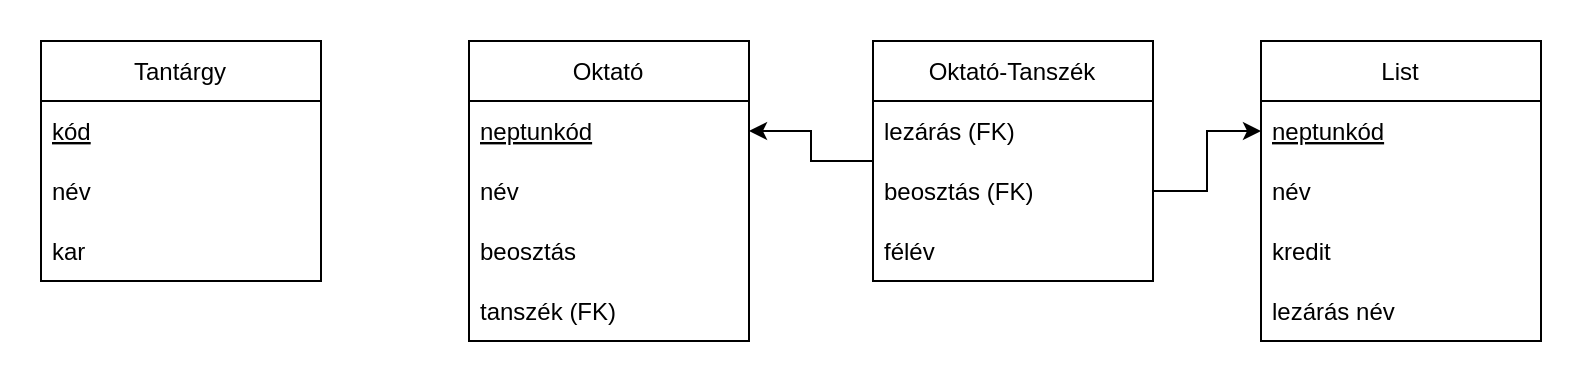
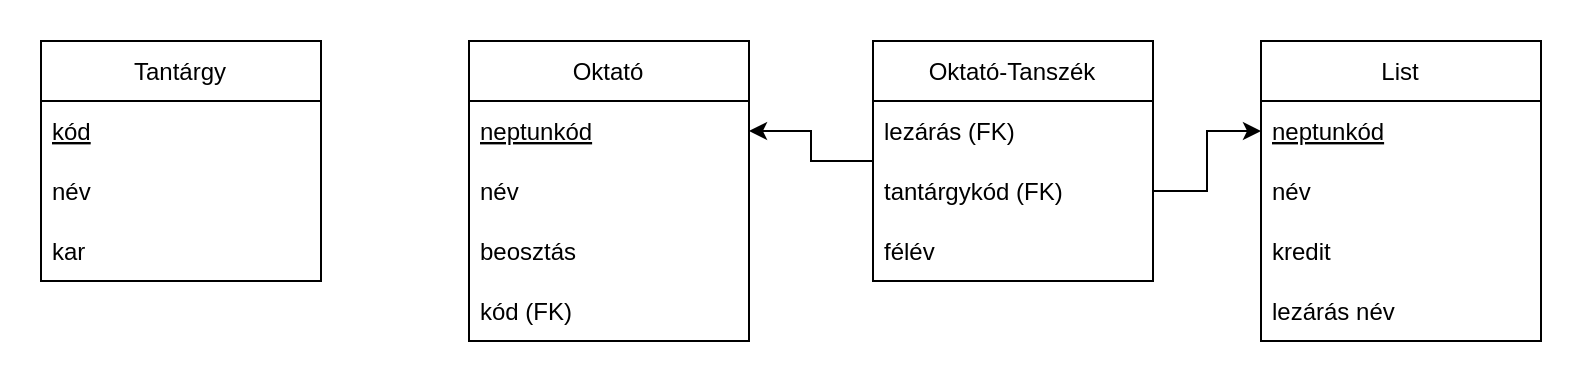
node "beosztás (FK)": label "beosztás (FK)" -> "tantárgykód (FK)"
node "tanszék (FK)": label "tanszék (FK)" -> "kód (FK)"
